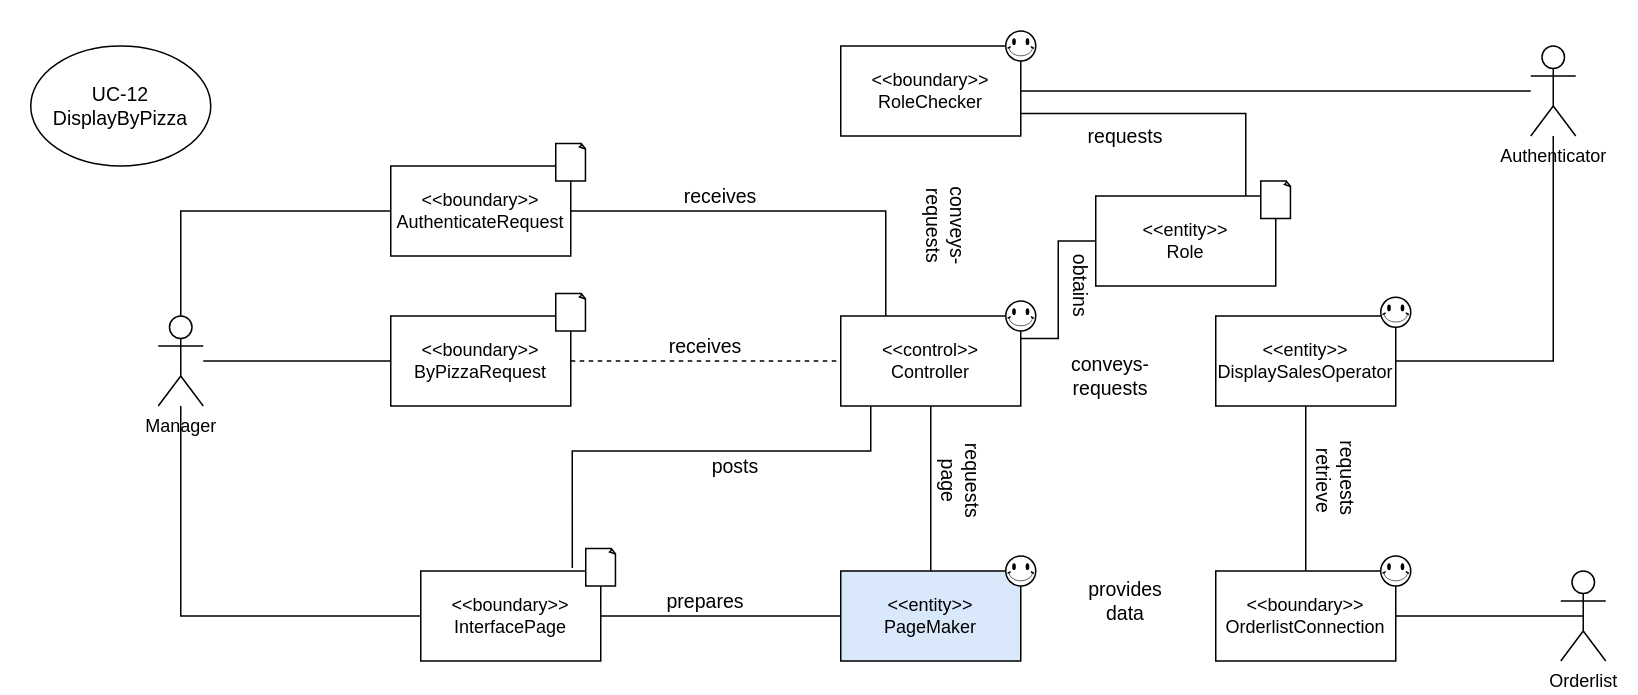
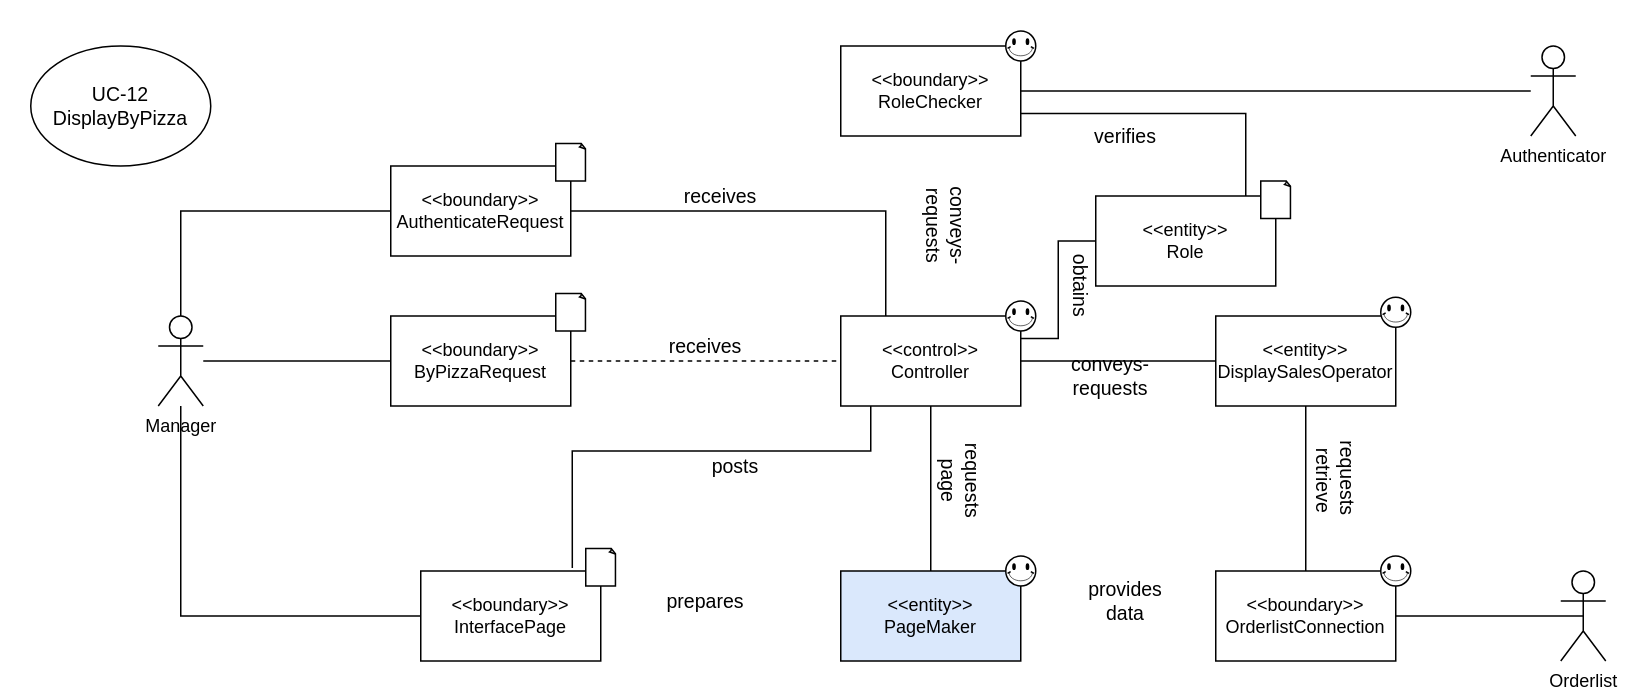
node "requests": label "requests" -> "verifies"
edge "Authenticator" -- "<<entity>> DisplaySalesOperator": now "<<control>> Controller" -- "<<entity>> DisplaySalesOperator"
edge "<<boundary>> InterfacePage" -- "<<entity>> PageMaker": removed
